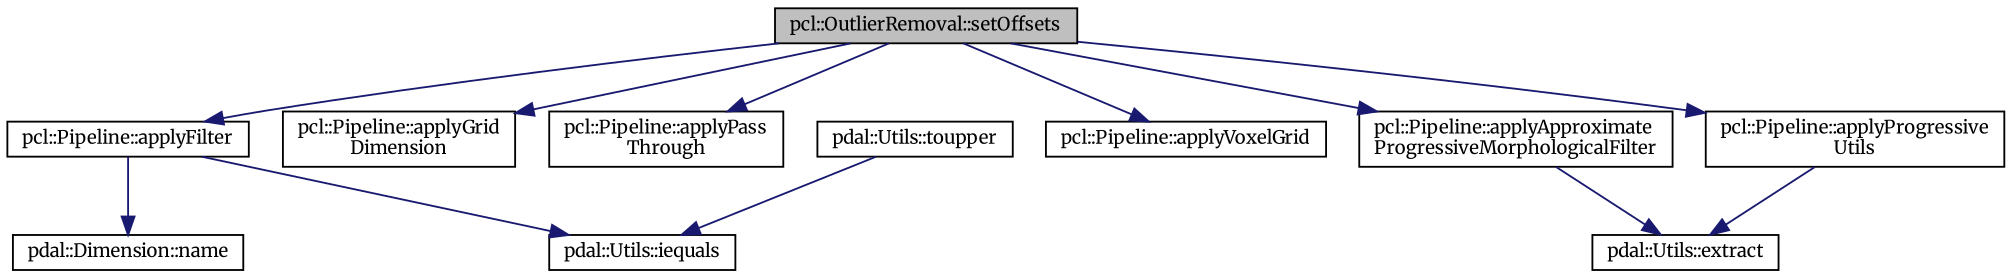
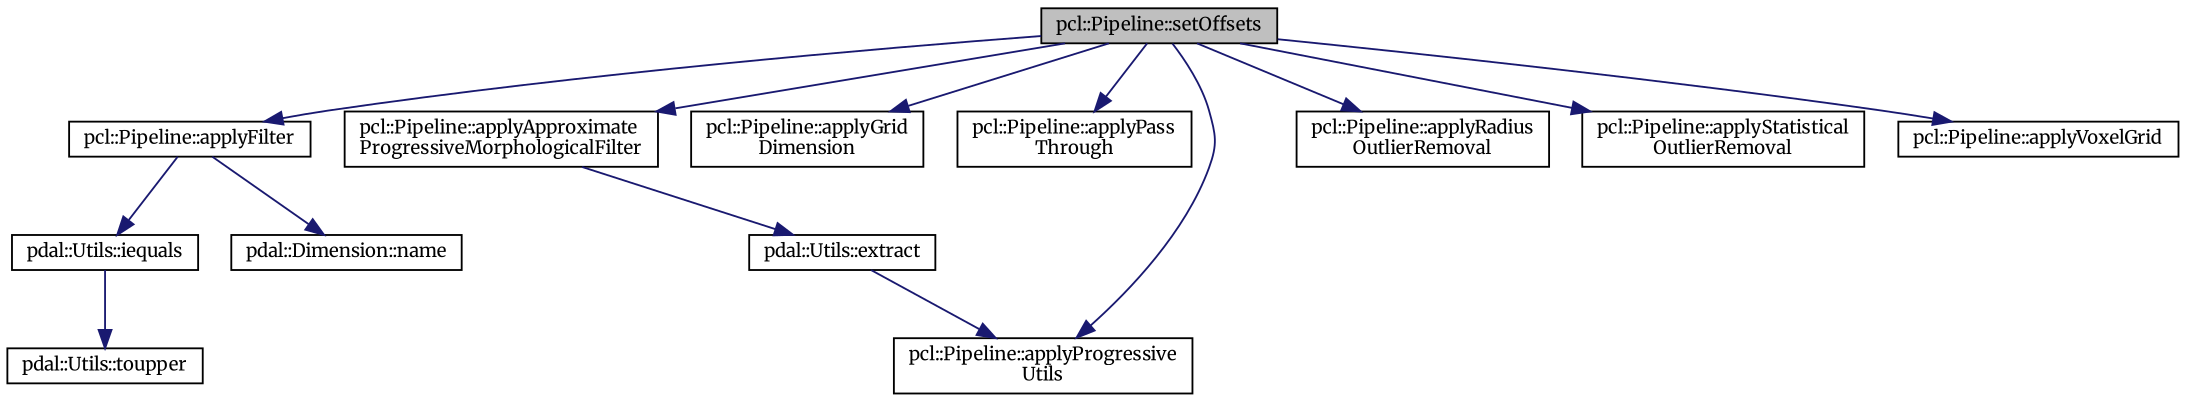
node "pcl::OutlierRemoval::setOffsets": label "pcl::OutlierRemoval::setOffsets" -> "pcl::Pipeline::setOffsets"
node "pcl::Pipeline::applyRadius OutlierRemoval": added
node "pcl::Pipeline::applyStatistical OutlierRemoval": added
edge "pdal::Utils::toupper" -> "pdal::Utils::iequals": reversed
edge "pcl::Pipeline::applyProgressive Utils" -> "pdal::Utils::extract": reversed
